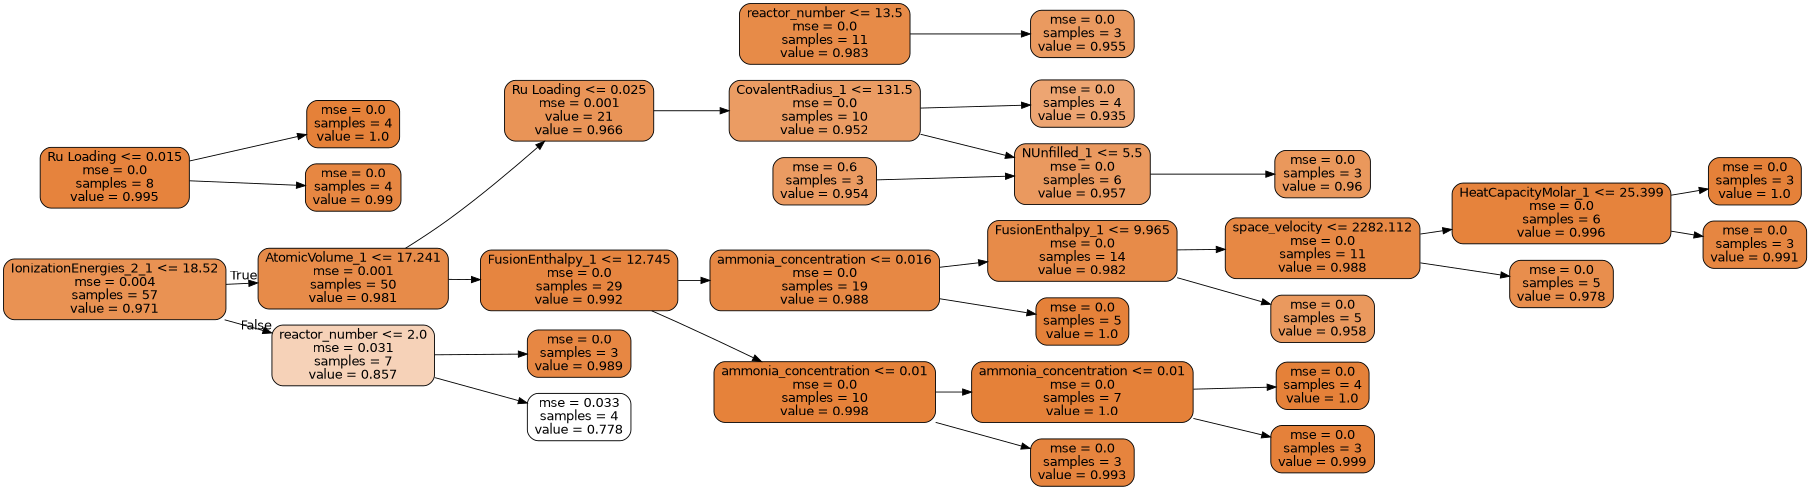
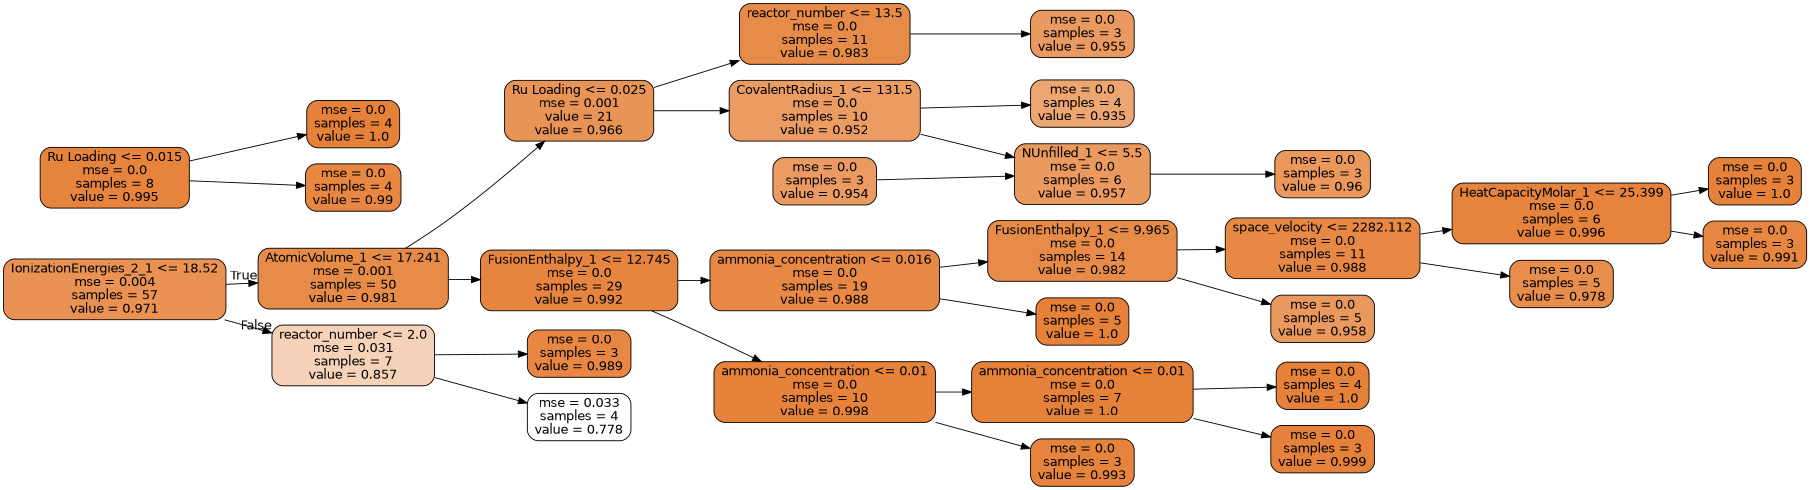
edge "Ru Loading <= 0.025 mse = 0.001 value = 21 value = 0.966" -> "reactor_number <= 13.5 mse = 0.0 samples = 11 value = 0.983": added
node "mse = 0.6 samples = 3 value = 0.954": label "mse = 0.6 samples = 3 value = 0.954" -> "mse = 0.0 samples = 3 value = 0.954"
